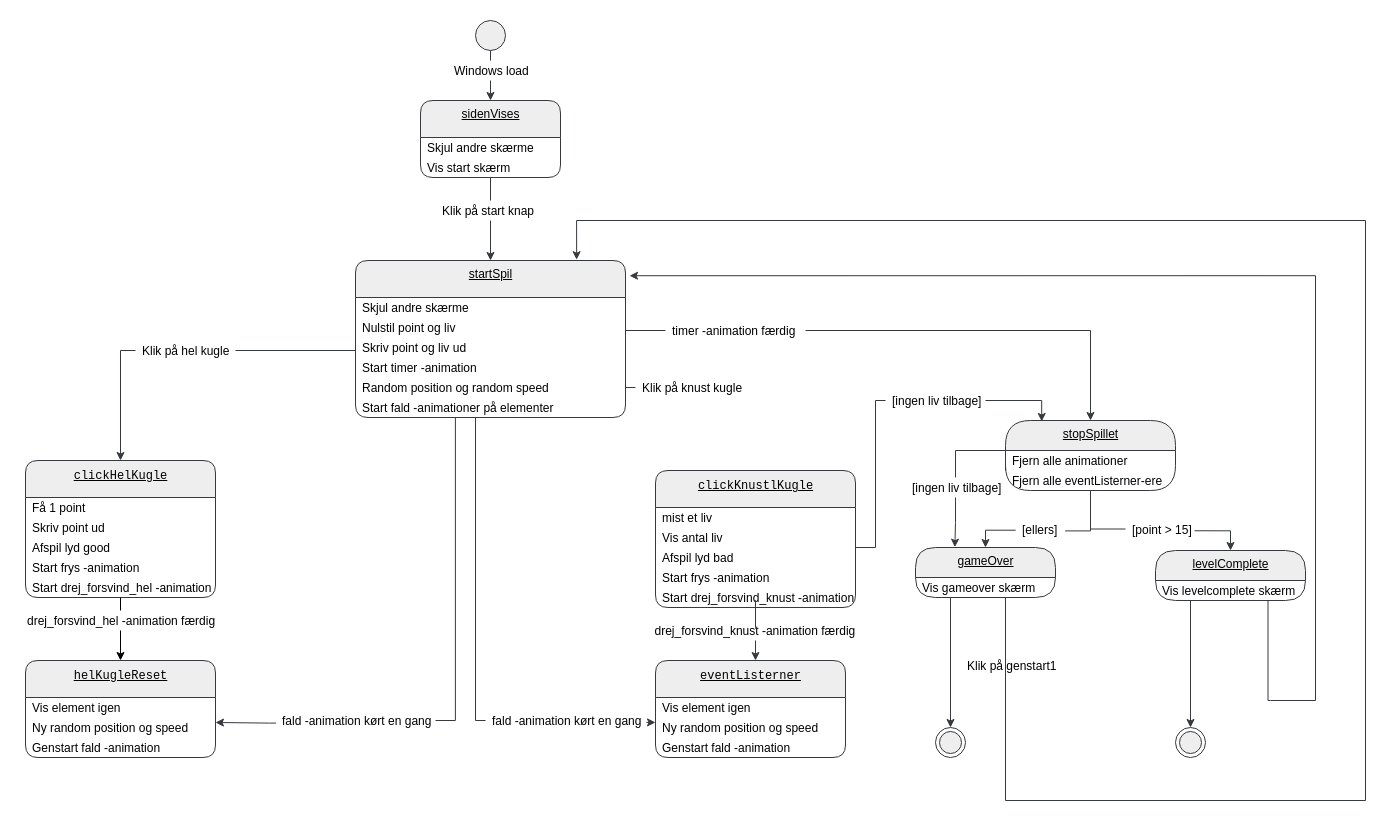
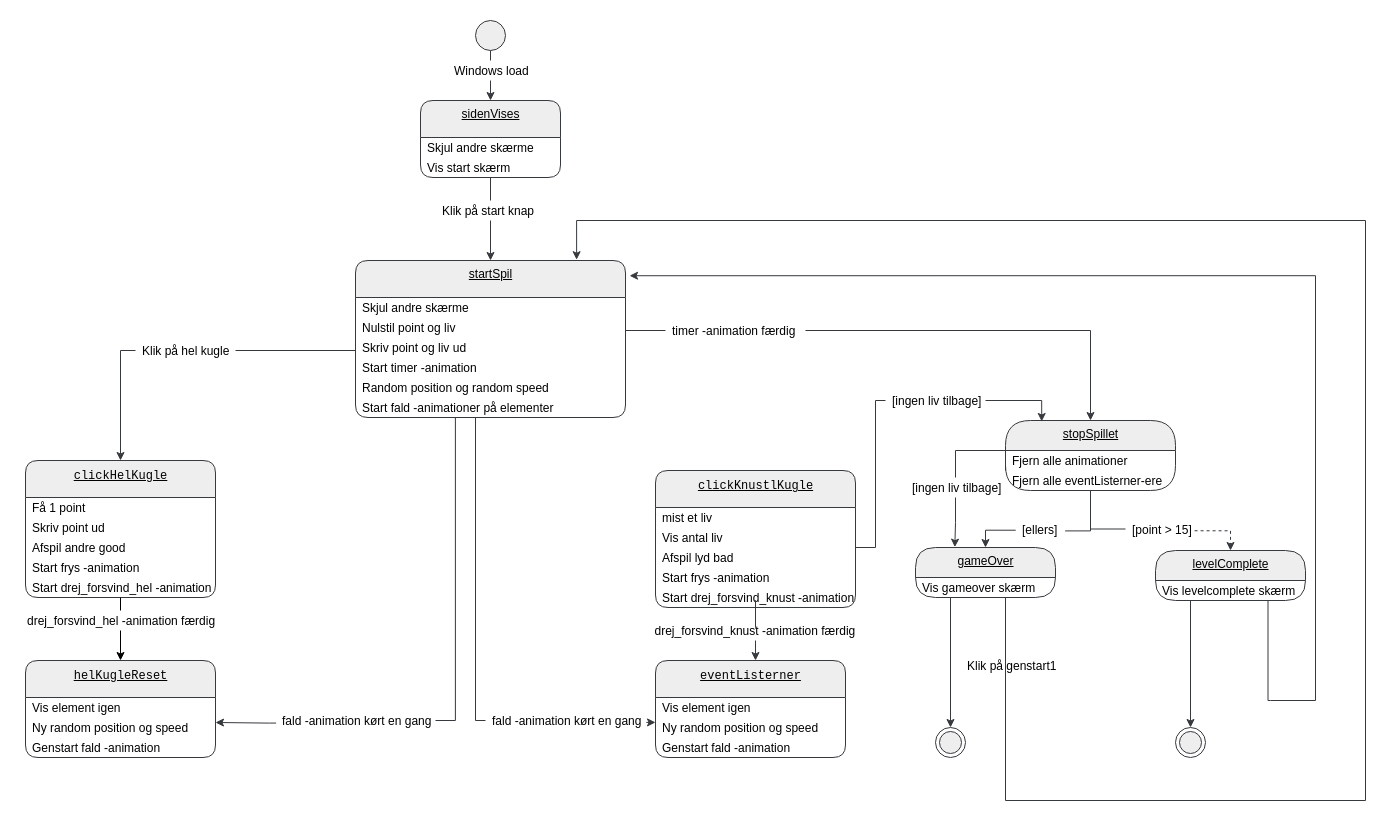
edge "Random position og random speed" -- "Klik på knust kugle": removed
node "Klik på knust kugle": removed
edge "[point > 15]" -> "levelComplete": style solid -> dashed
node "Afspil lyd good": label "Afspil lyd good" -> "Afspil andre good"
